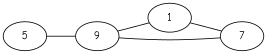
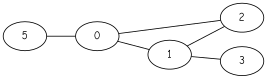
node "9": label "9" -> "0"
node "7": label "7" -> "2"
node "3": added
